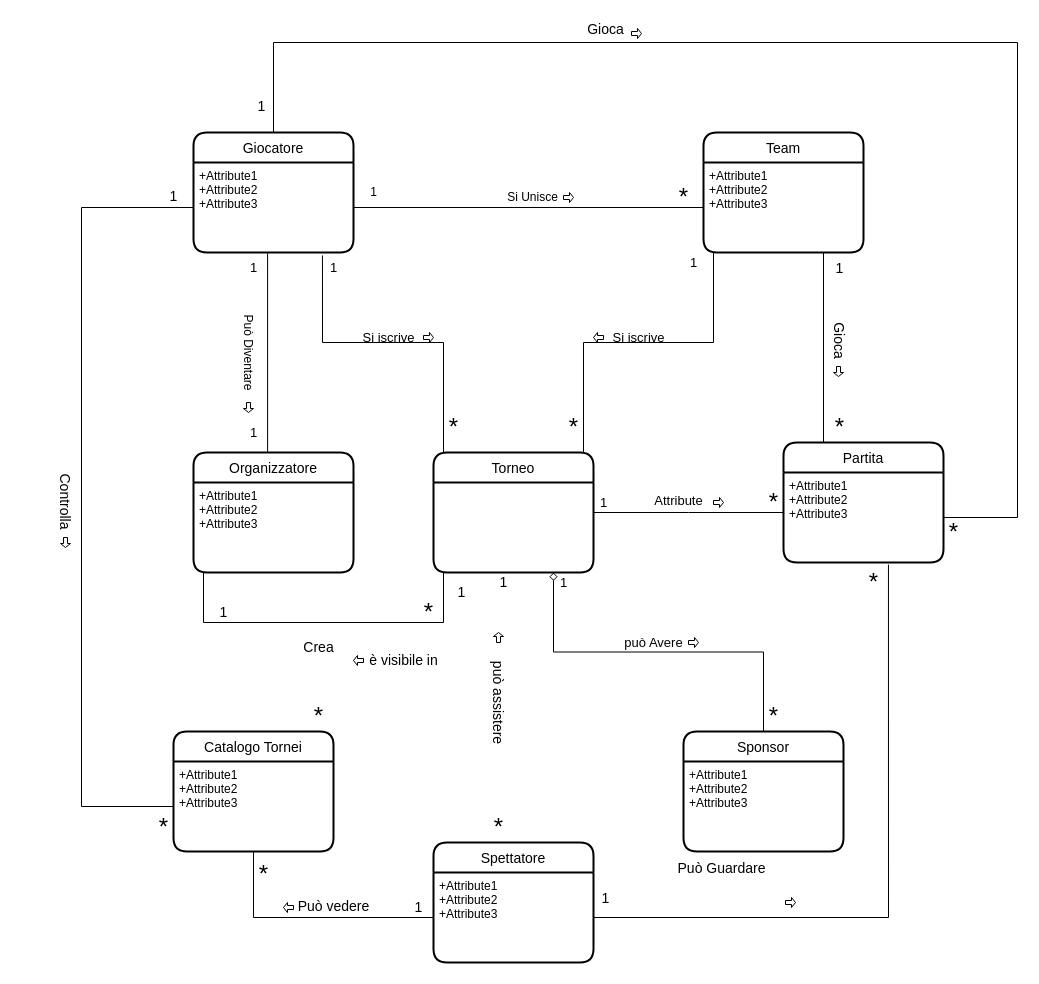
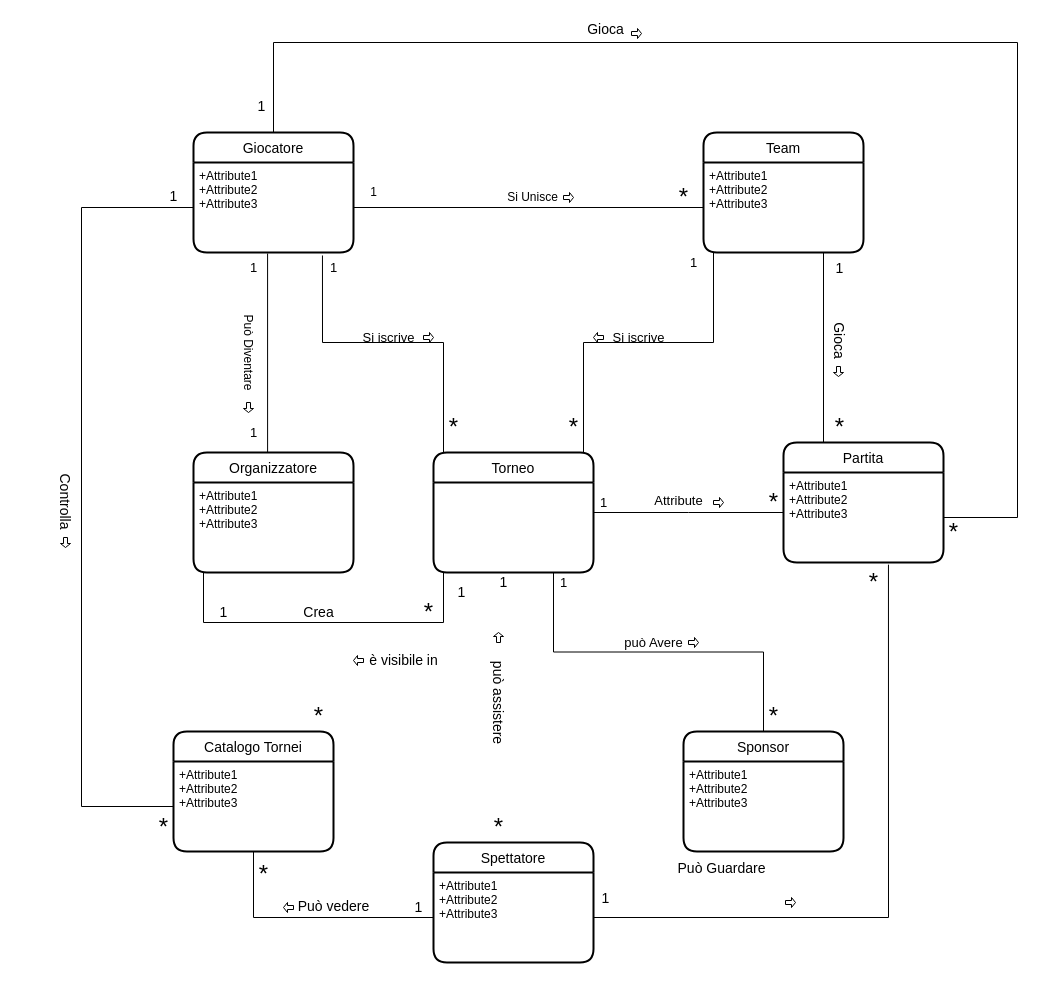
edge "Sponsor" -> "Torneo": arrowhead diamond -> none
node "Crea": moved (319, 648) -> (319, 613)
